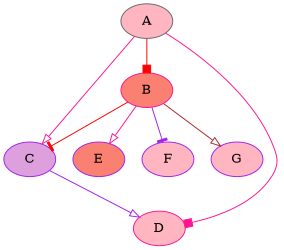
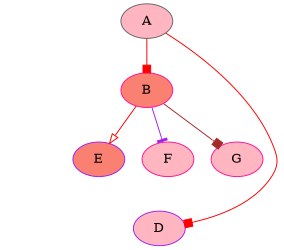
edge "B" -> "E": color deeppink -> red
edge "B" -> "G": arrowhead onormal -> box
edge "A" -> "D": color deeppink -> red
node "C": removed
node "F": color purple -> deeppink
node "G": color purple -> deeppink
node "D": color deeppink -> purple
